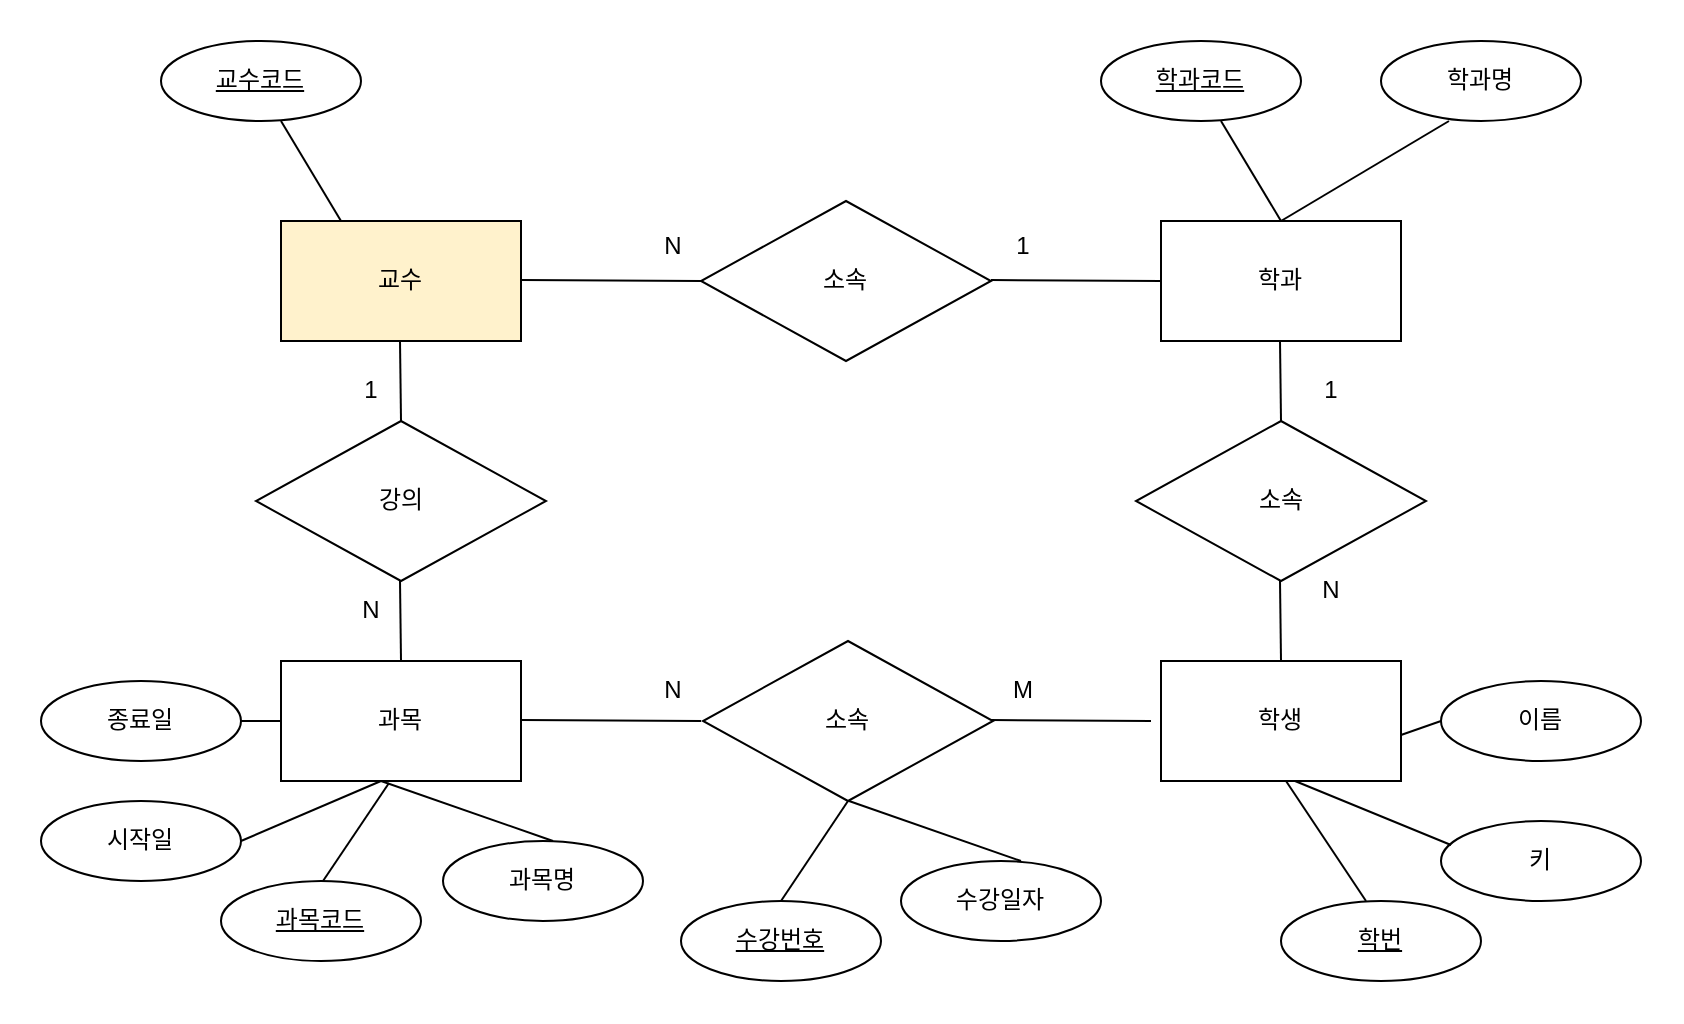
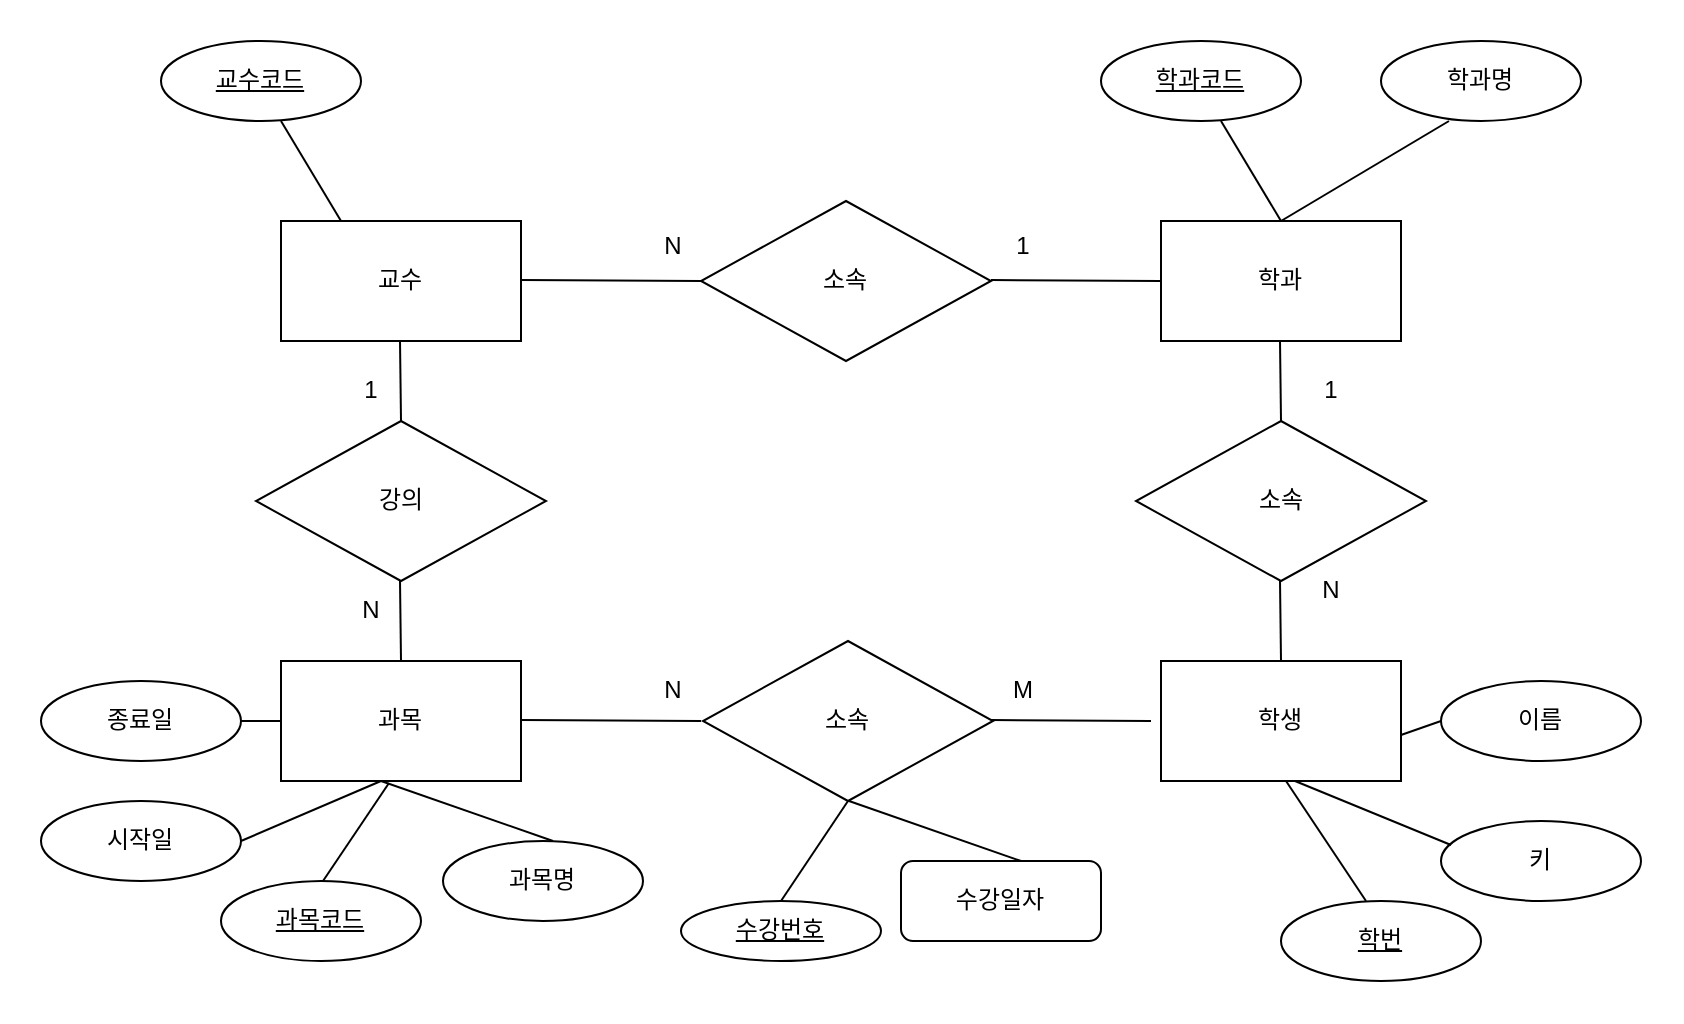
node "교수": fillcolor #fff2cc -> #ffffff
node "수강일자": shape ellipse -> rounded rectangle
node "수강번호": size 200x80 -> 200x60
